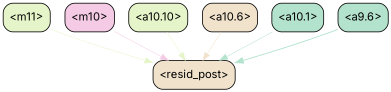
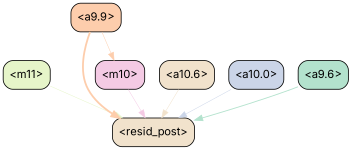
node "<a9.9>": added
node "<a10.10>": removed
node "<a10.1>": removed
node "<a10.0>": added
